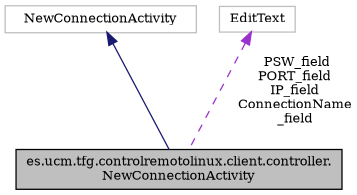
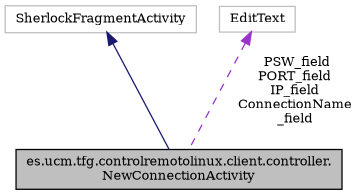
node "NewConnectionActivity": label "NewConnectionActivity" -> "SherlockFragmentActivity"
